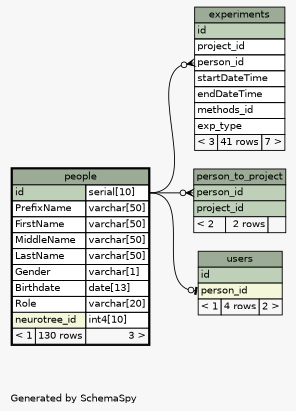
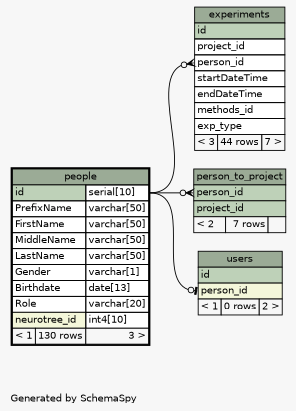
node "experiments": text "41 rows" -> "44 rows"
node "person_to_project": text "2 rows" -> "7 rows"
node "users": text "4 rows" -> "0 rows"
